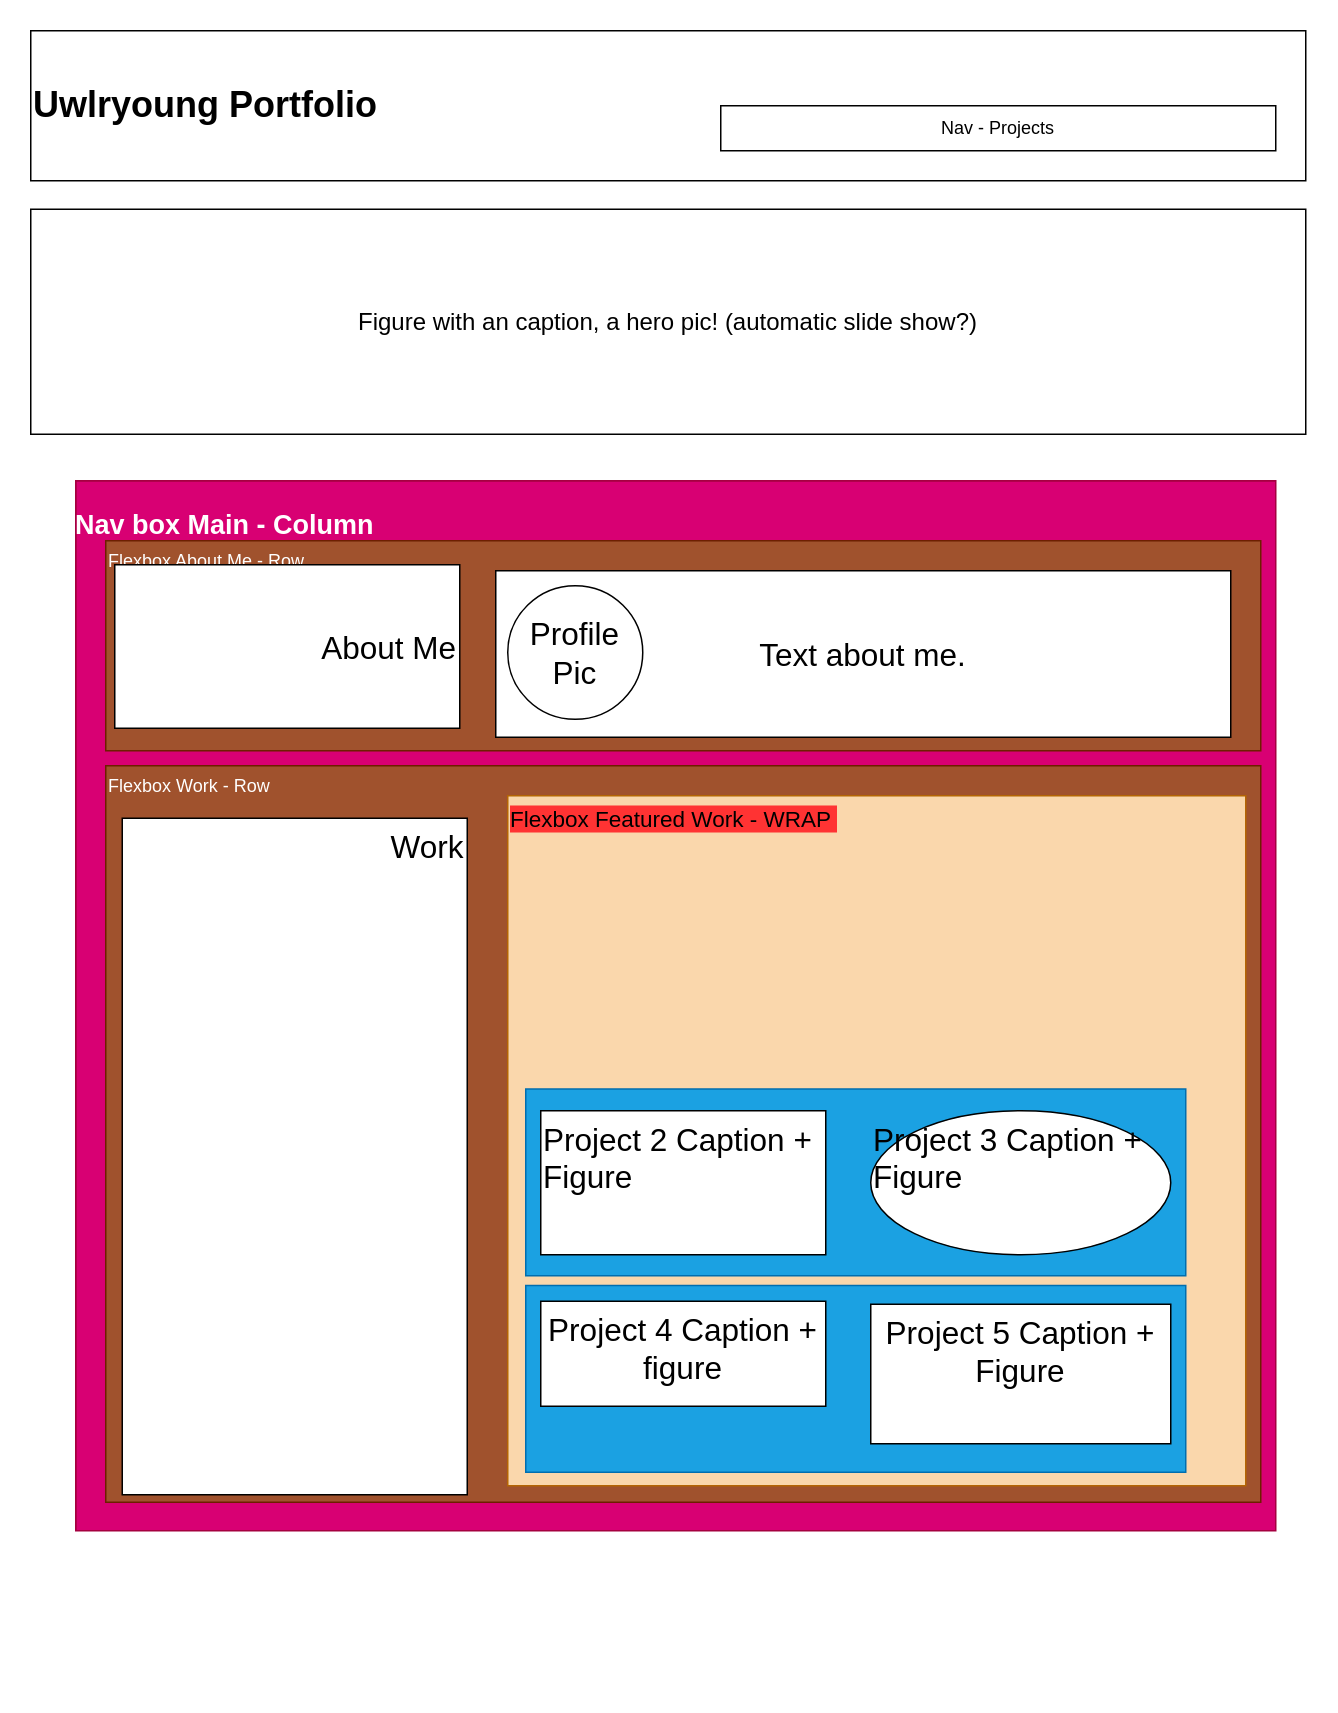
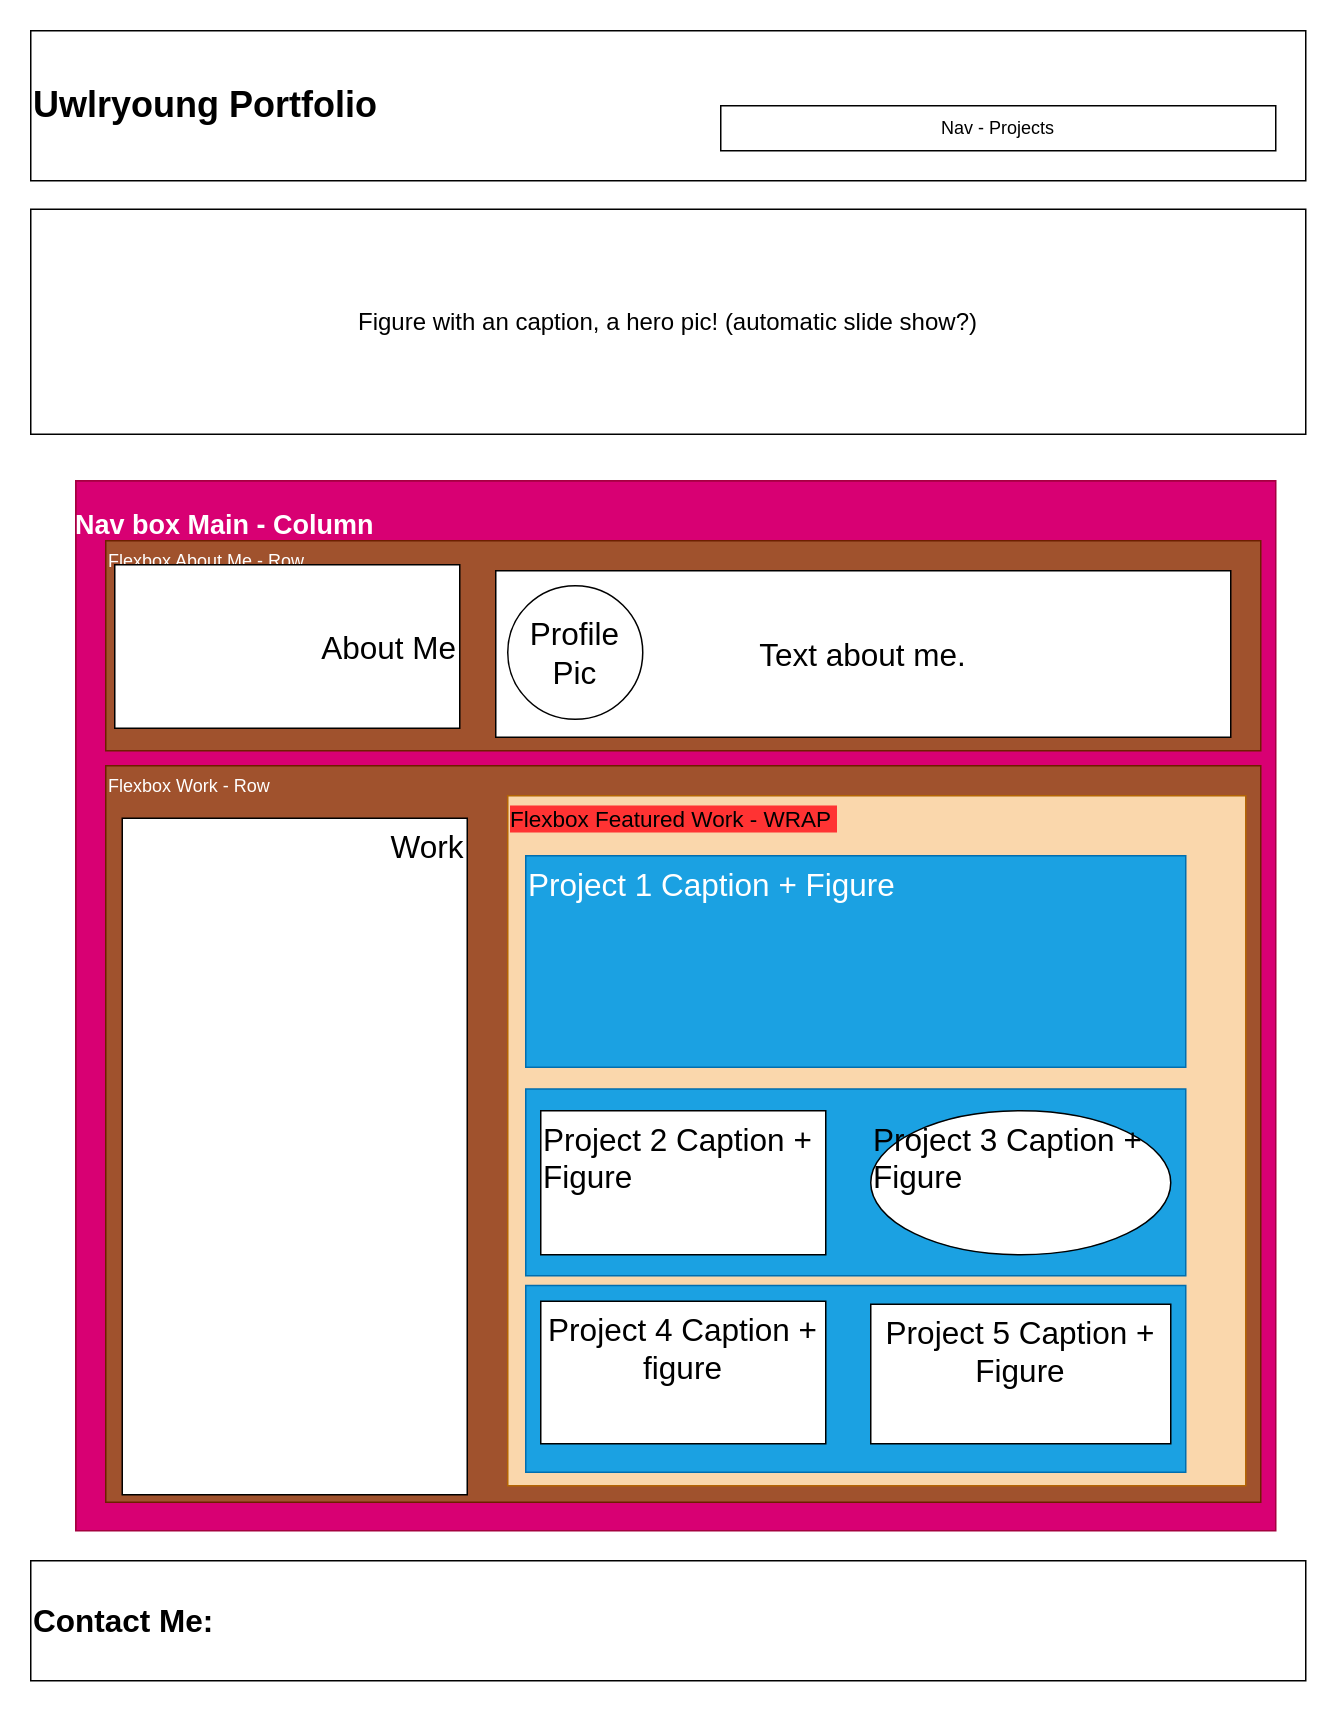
node "Project 1 Caption + Figure": added
node "Project 4 Caption + figure": size 285x105 -> 285x143
node "Contact Me:": added
